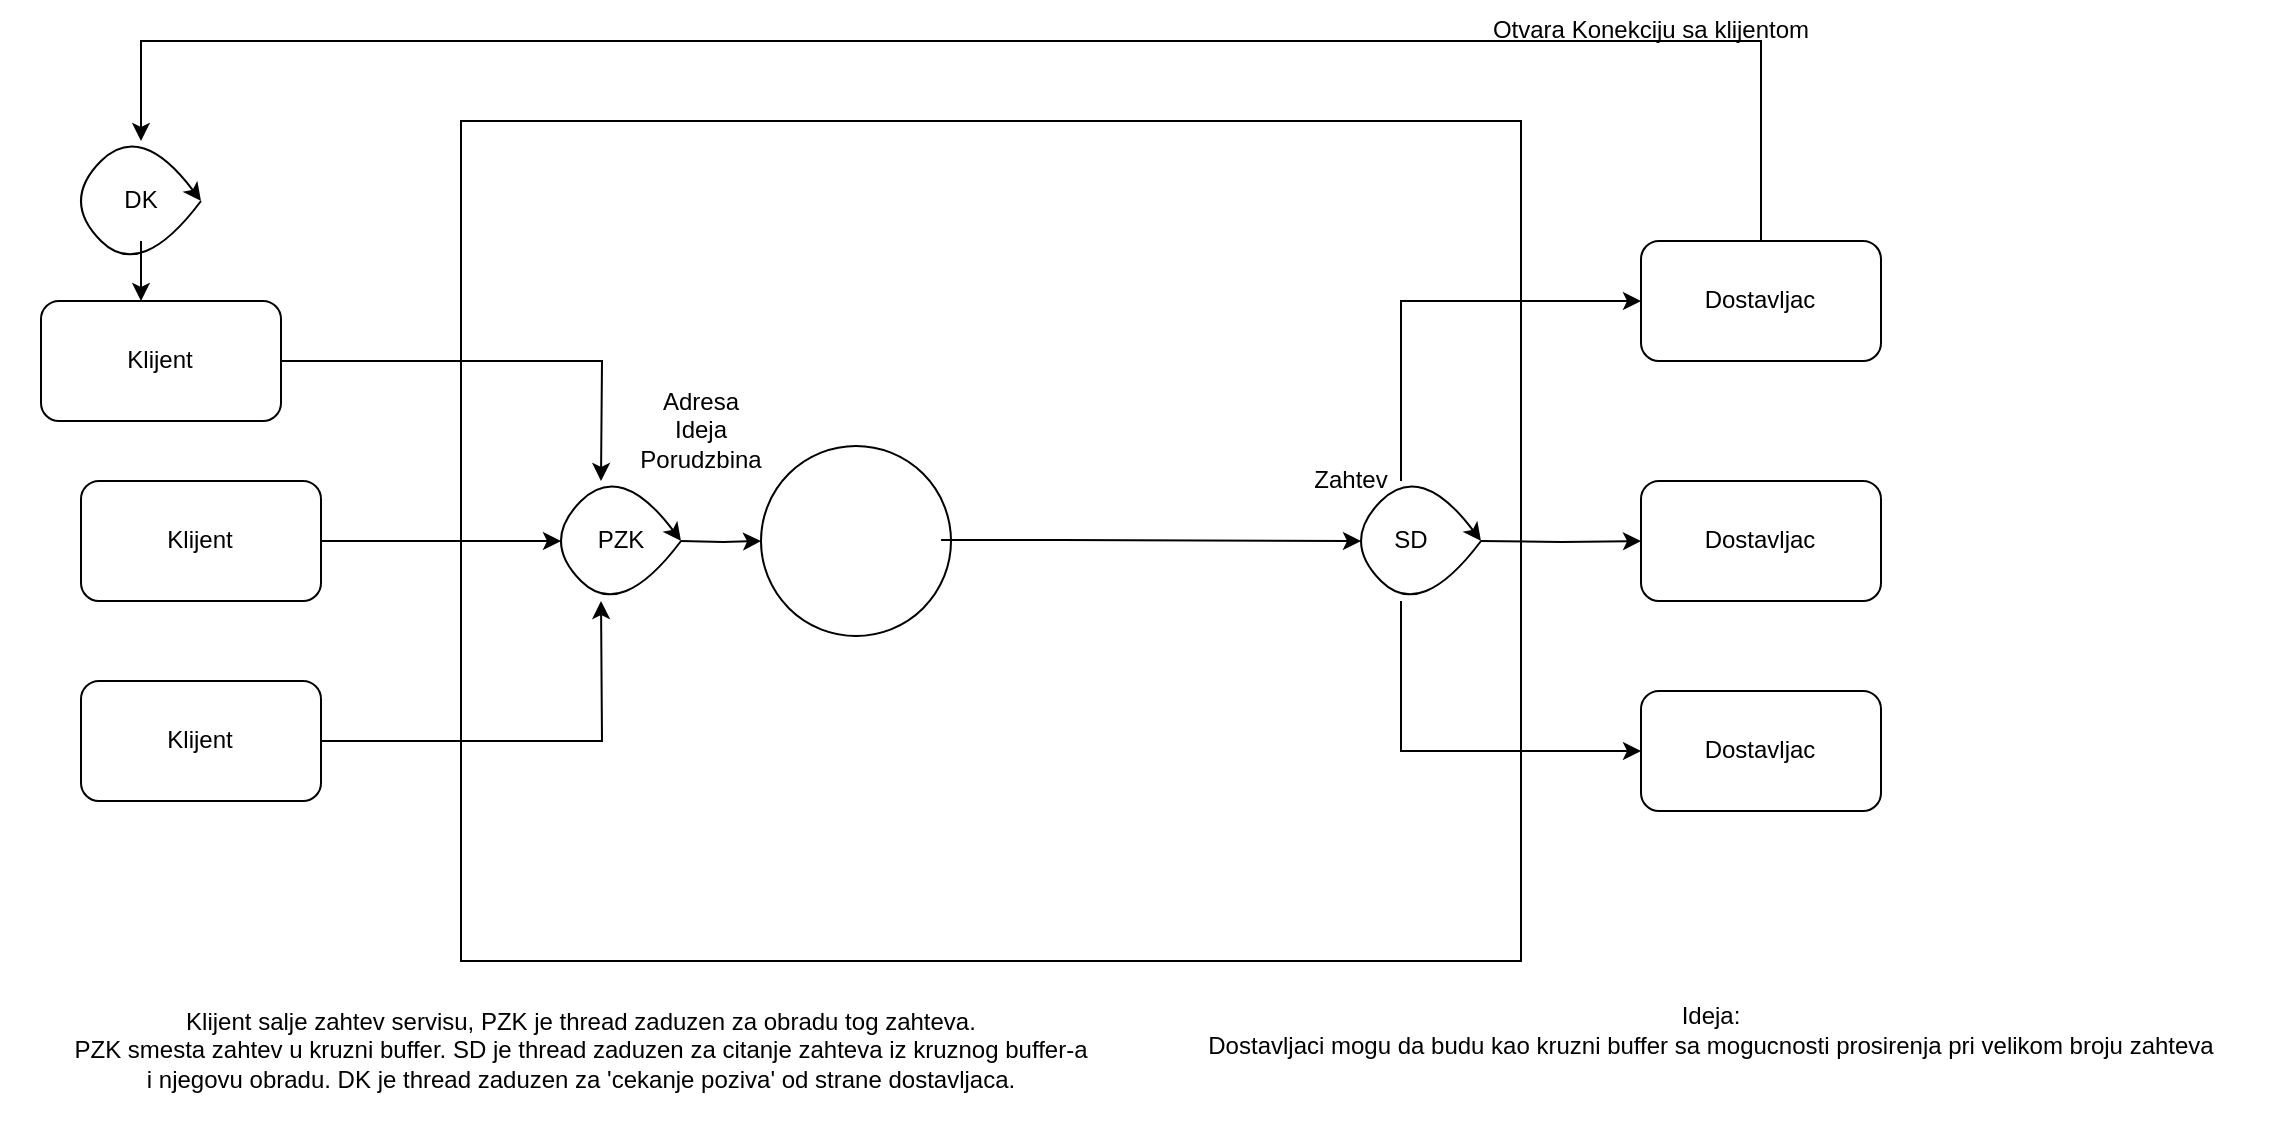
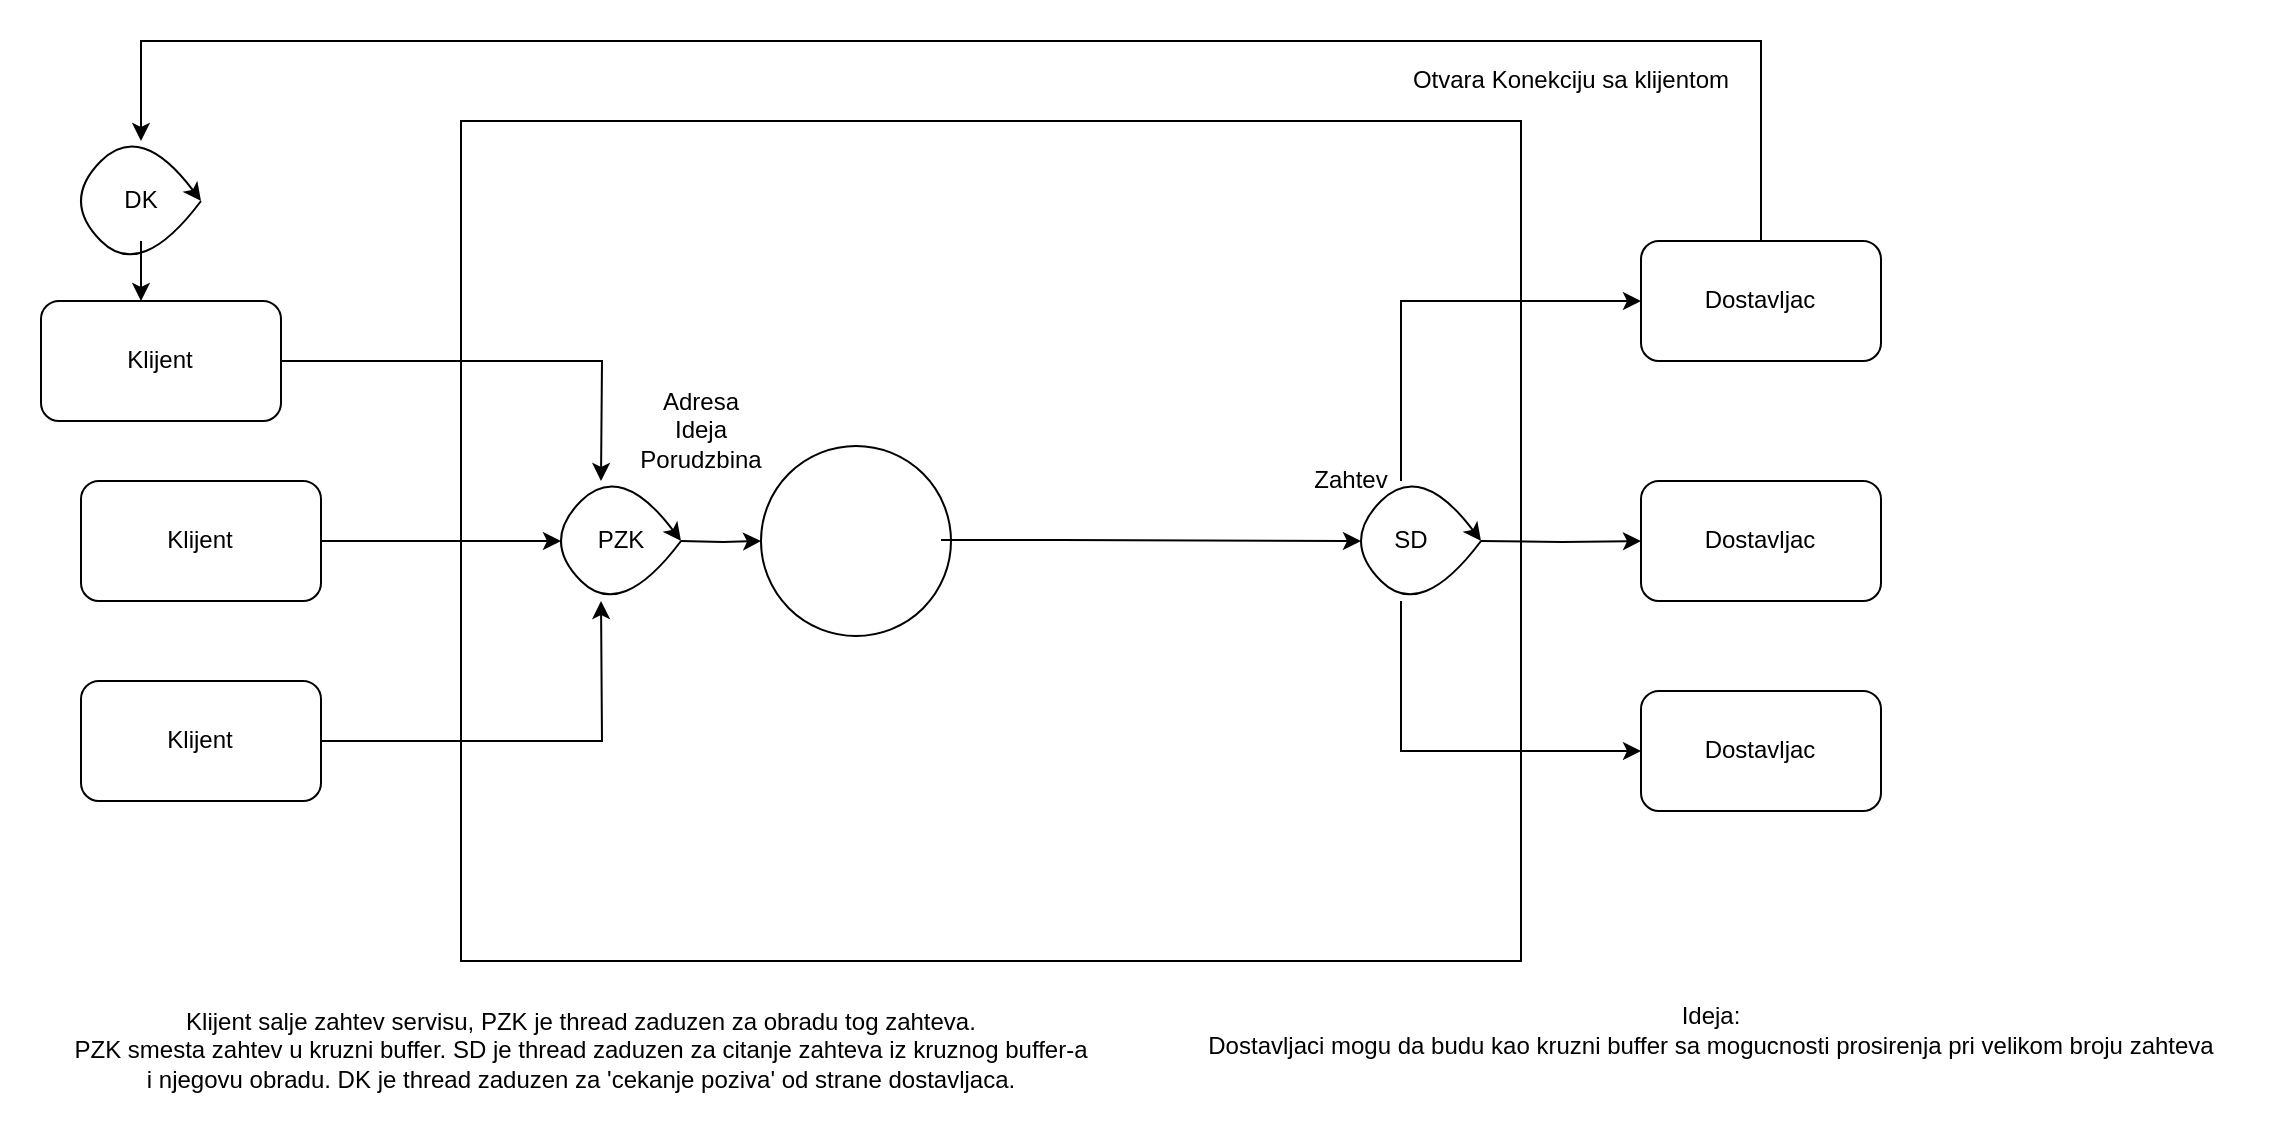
node "Otvara Konekciju sa klijentom": moved (1651, 31) -> (1571, 81)
